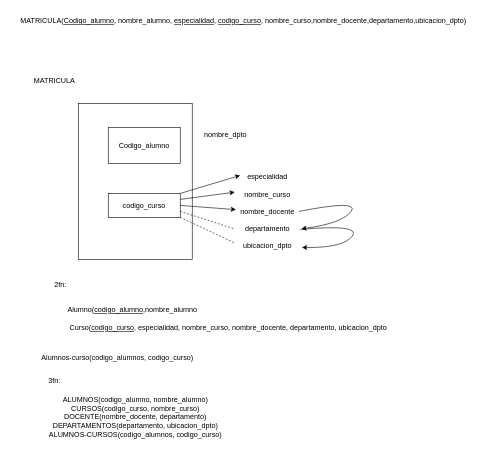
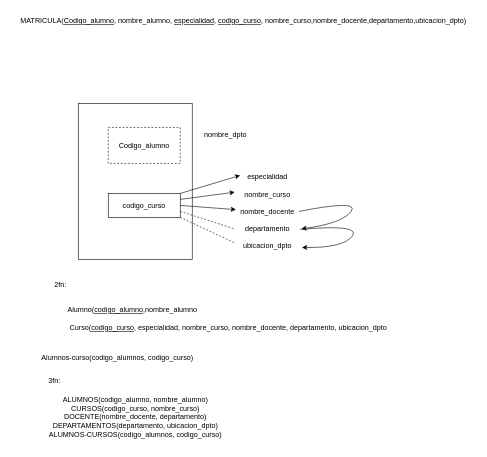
node "MATRICULA": removed
node "Codigo_alumno": style solid -> dashed
